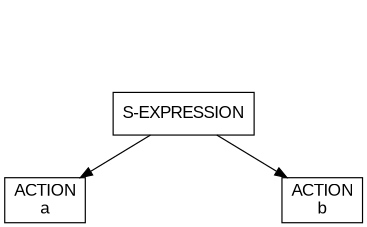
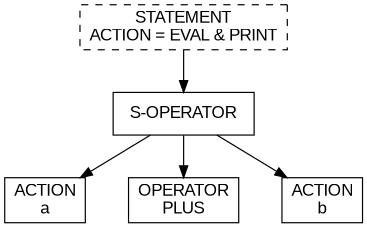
node "STATEMENT ACTION = EVAL & PRINT": added
node "S-EXPRESSION": label "S-EXPRESSION" -> "S-OPERATOR"
node "OPERATOR PLUS": added
